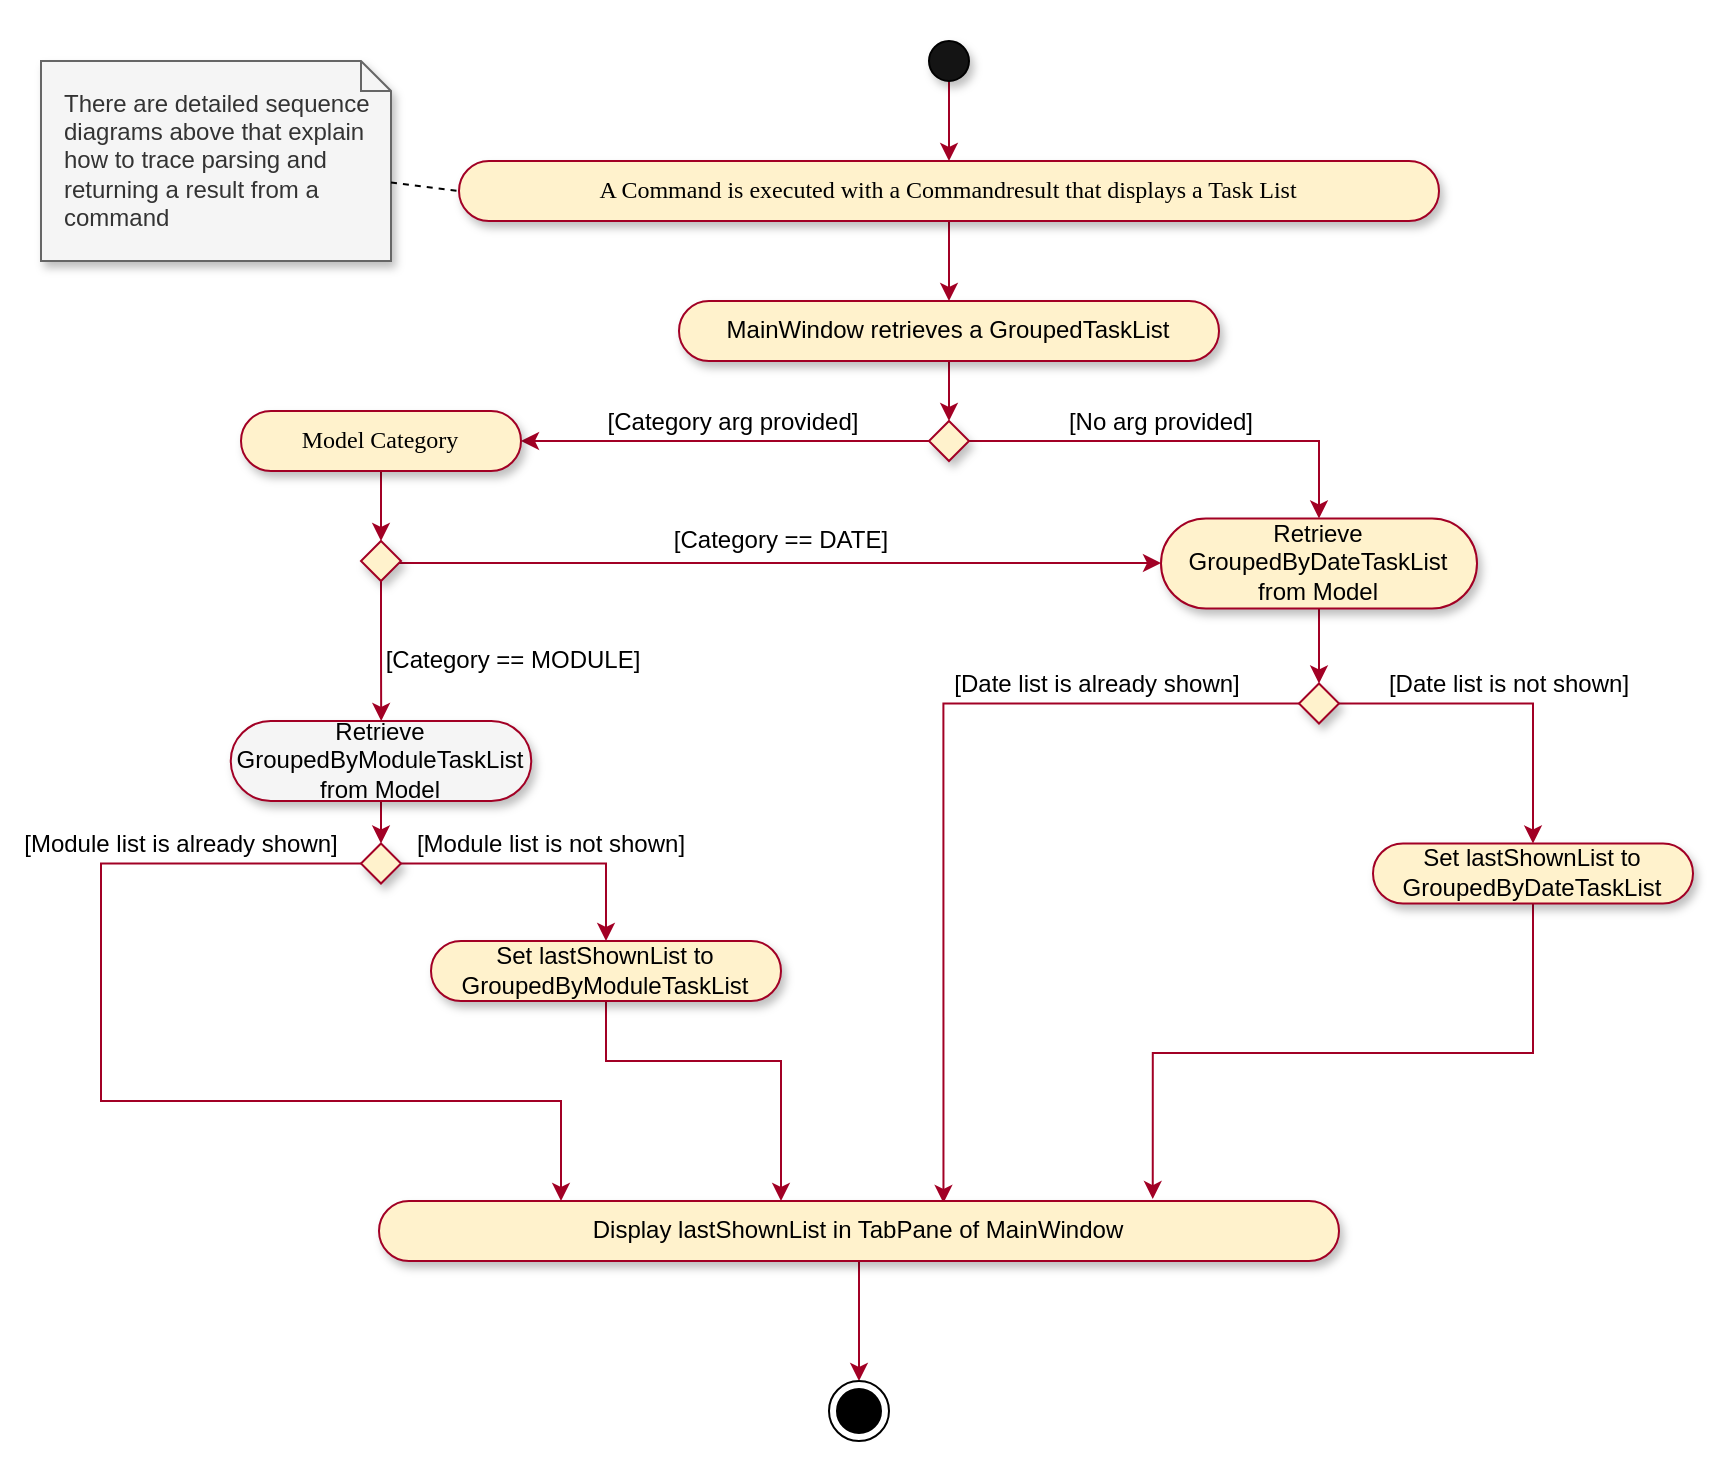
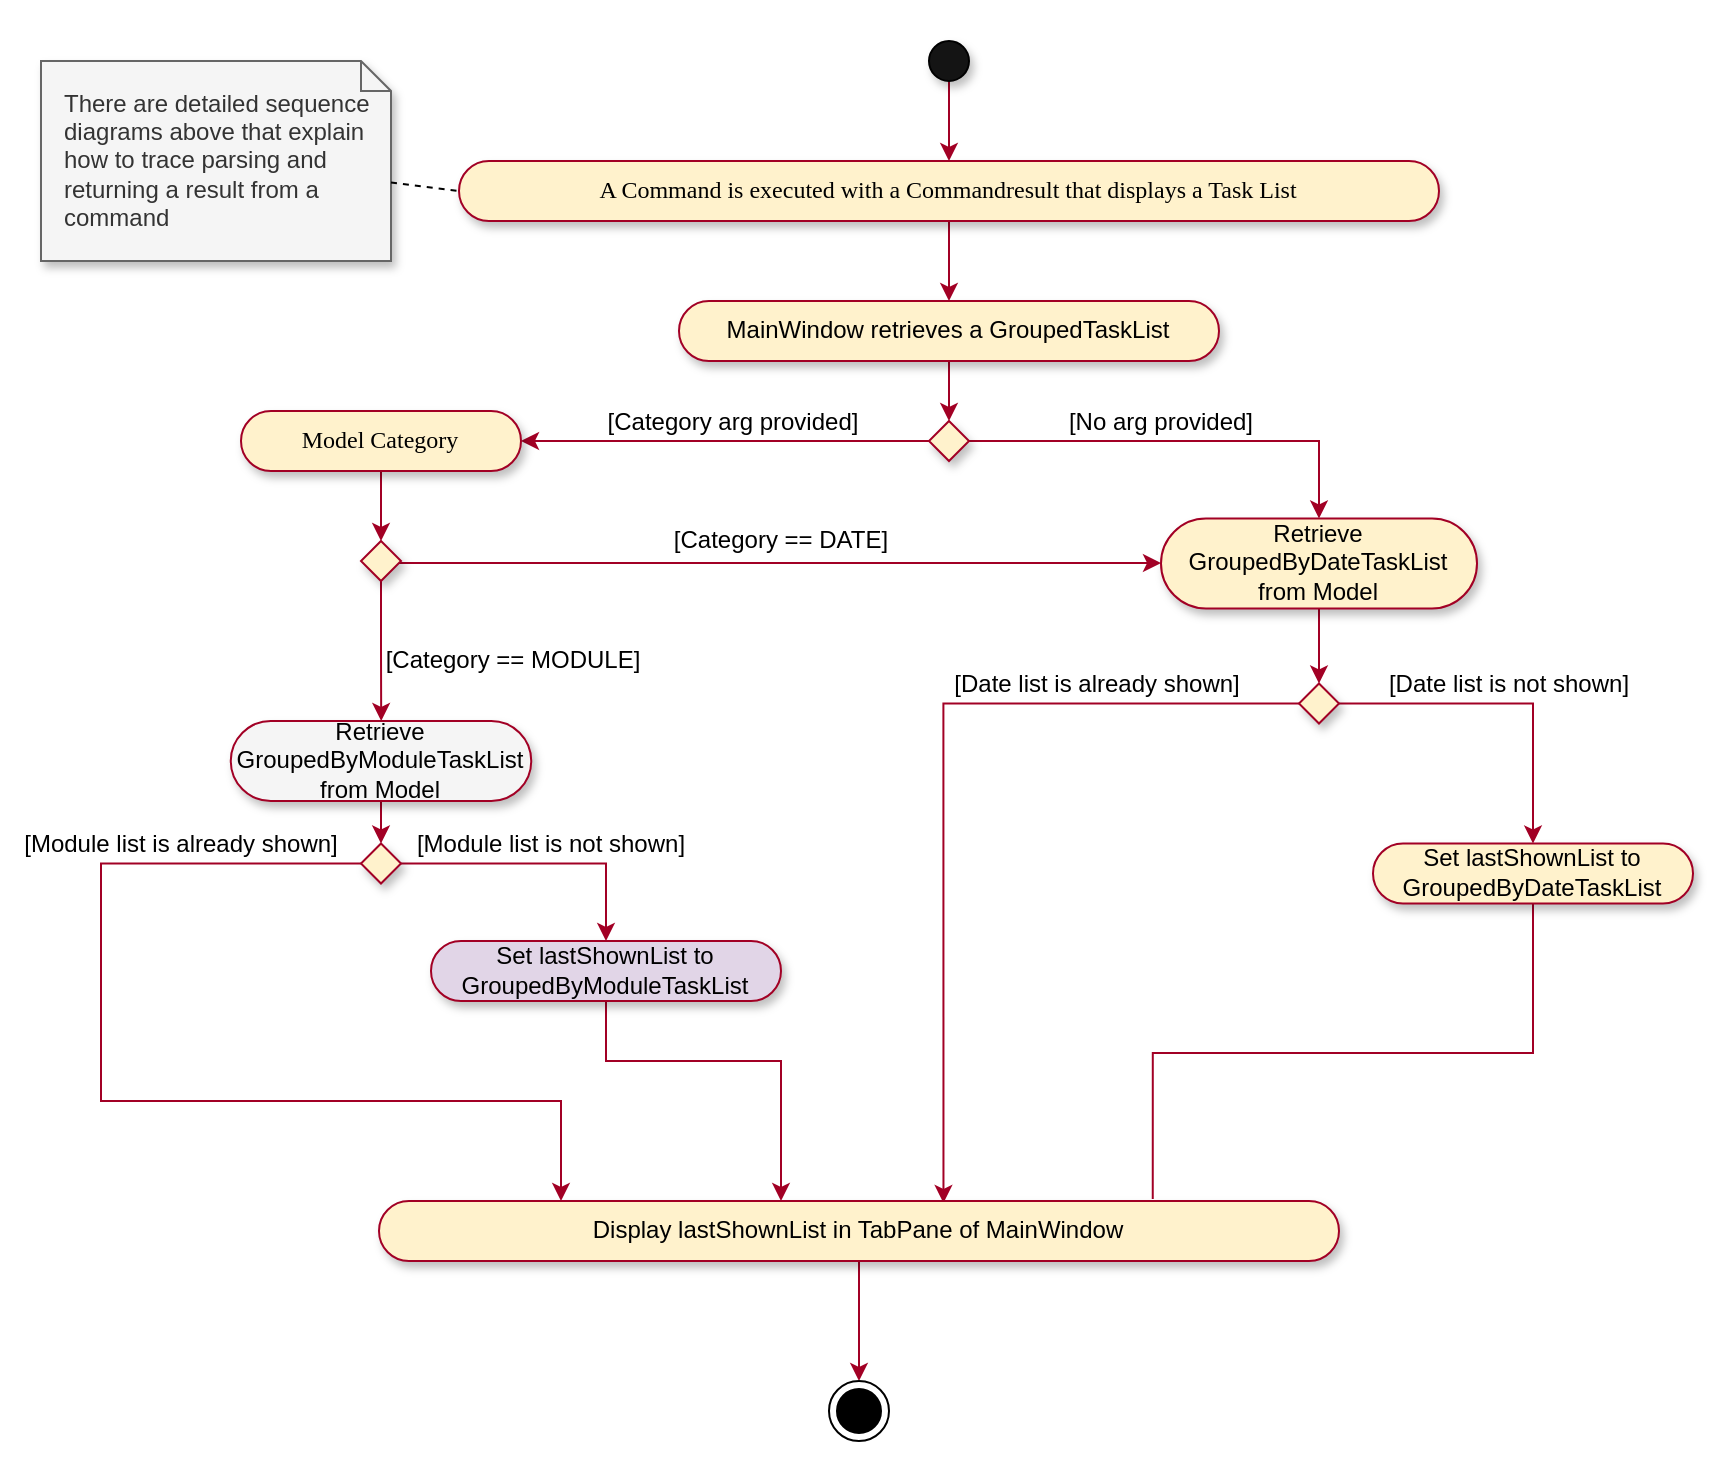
node "Set lastShownList to GroupedByModuleTaskList": fillcolor #fff2cc -> #e1d5e7
edge "Set lastShownList to GroupedByDateTaskList" -> "Display lastShownList in TabPane of MainWindow": arrowhead classic -> none
